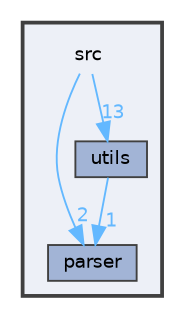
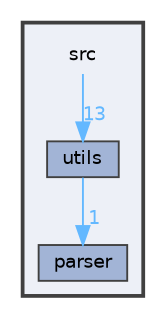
edge "src" -> "parser": removed
